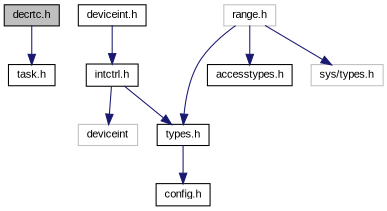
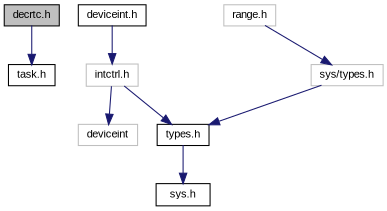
edge "range.h" -> "types.h": now "sys/types.h" -> "types.h"
node "intctrl.h": color black -> grey75
node "accesstypes.h": removed
node "config.h": label "config.h" -> "sys.h"
